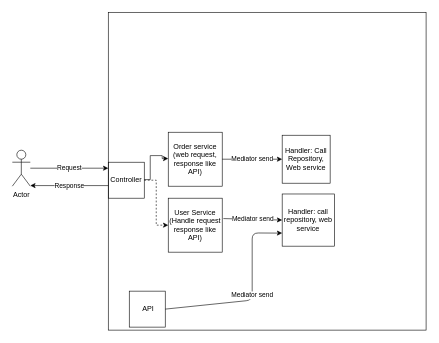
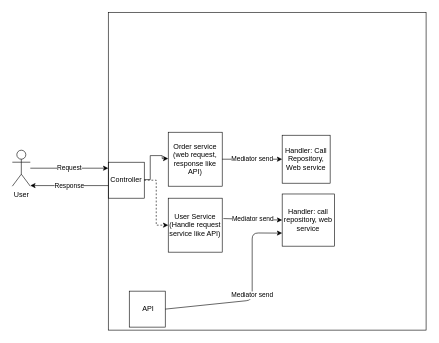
node "Actor": label "Actor" -> "User"
node "User Service (Handle request response like API)": label "User Service (Handle request response like API)" -> "User Service (Handle request service like API)"
